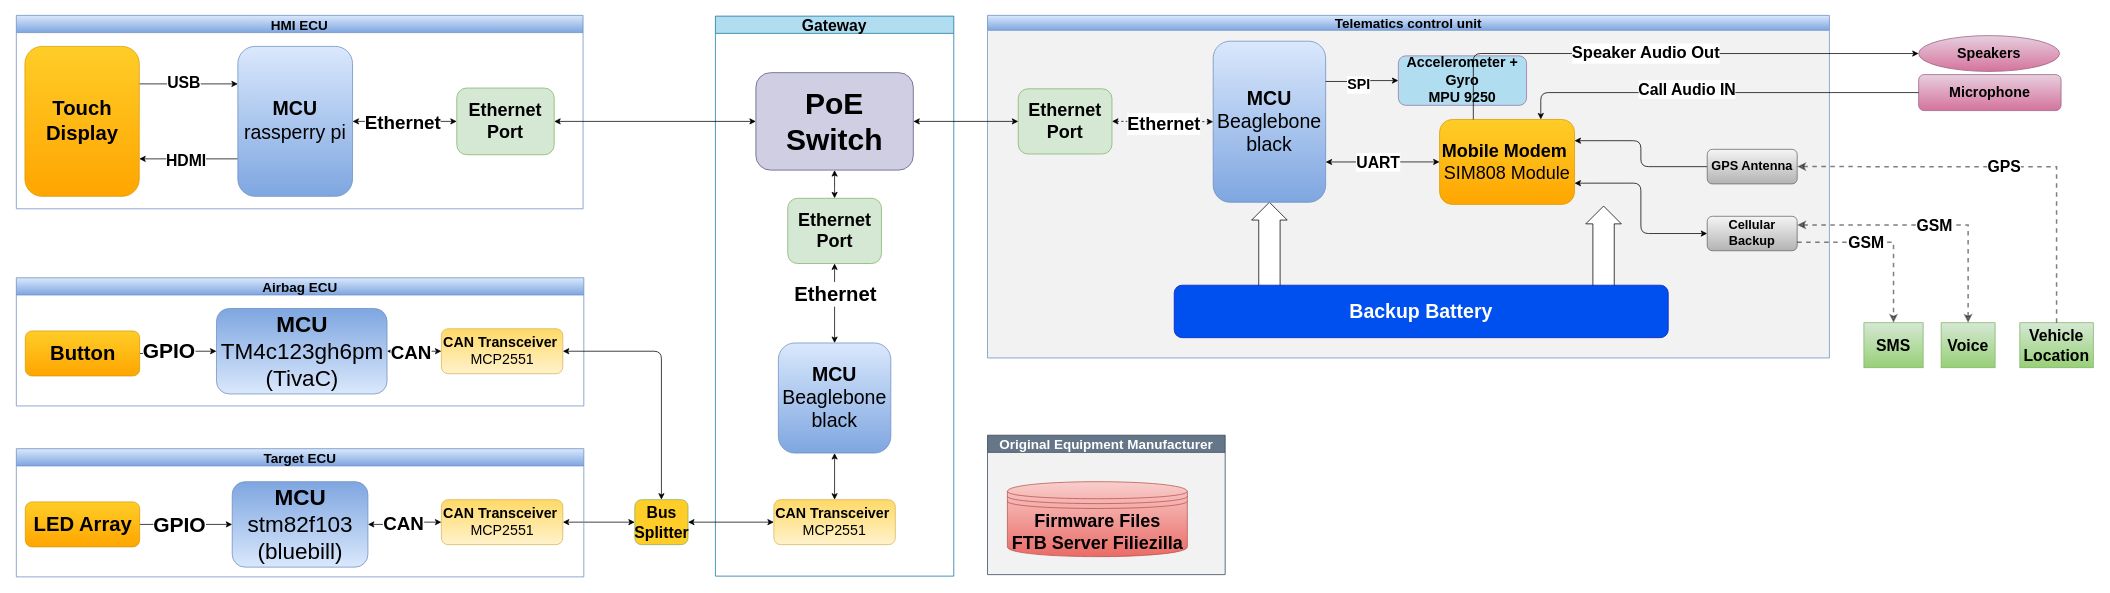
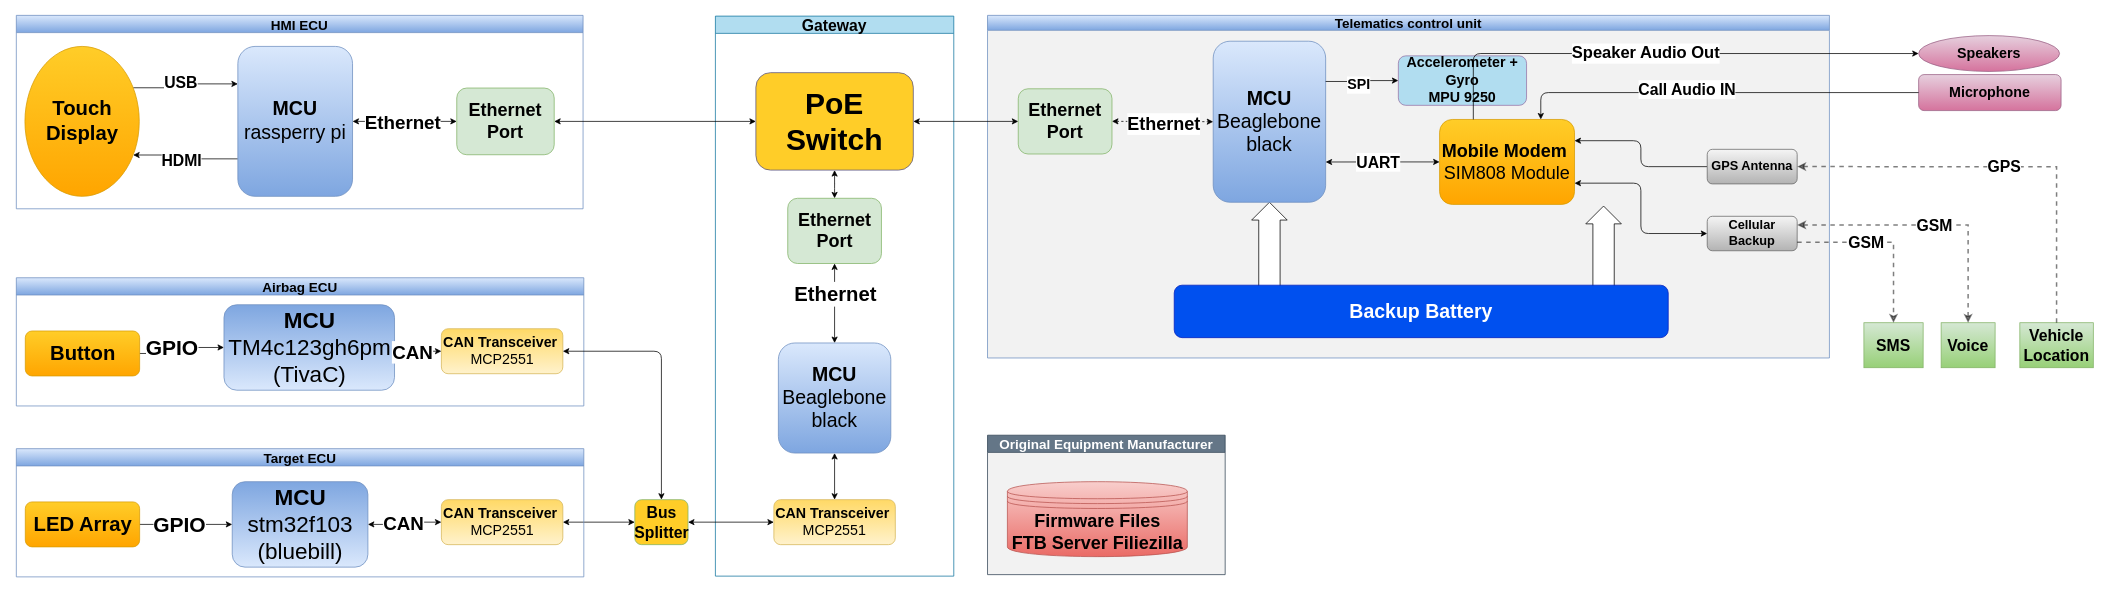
node "Touch Display": shape rounded rectangle -> ellipse
node "PoE Switch": fillcolor #d0cee2 -> #ffcd28
node "MCUTM4c123gh6pm(TivaC)": moved (301, 351) -> (309, 348)
node "MCUstm82f103(bluebill)": label "MCUstm82f103(bluebill)" -> "MCUstm32f103(bluebill)"
